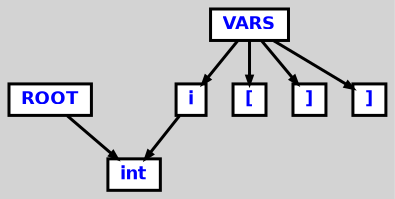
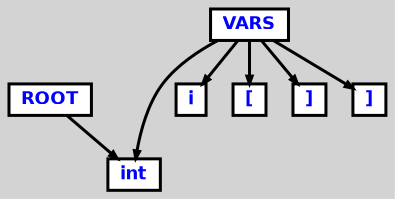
edge "i" -> "int": now "VARS" -> "int"
